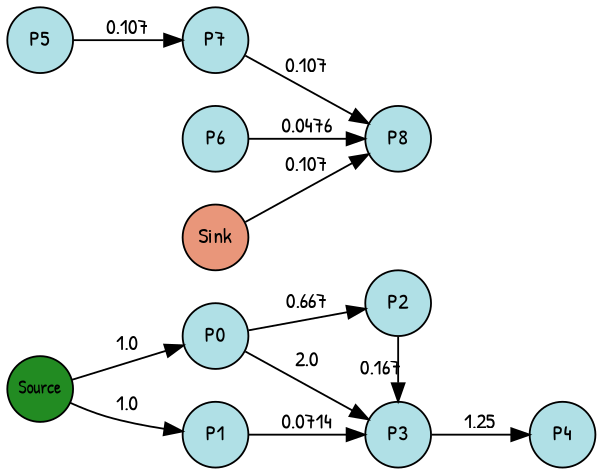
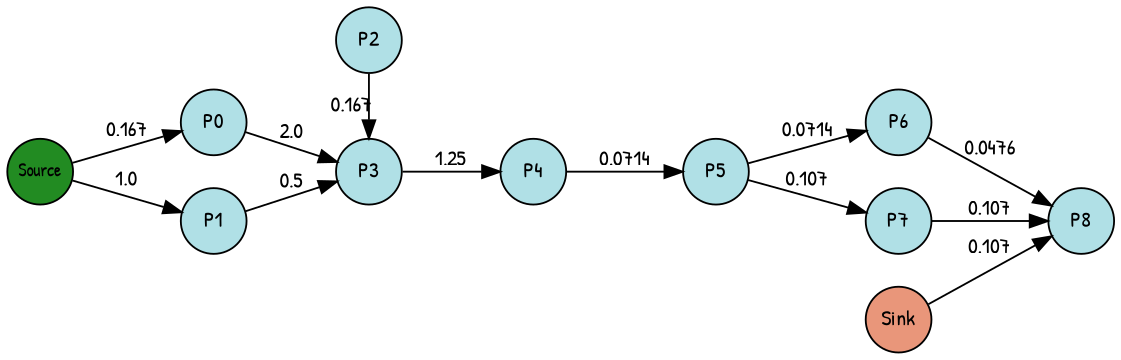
edge "P5" -> "P6": added, label "0.0714"
edge "P4" -> "P5": added, label "0.0714"
edge "P0" -> "P2": removed, label "0.667"
edge "Source" -> "P0": label "1.0" -> "0.167"
edge "P1" -> "P3": label "0.0714" -> "0.5"
